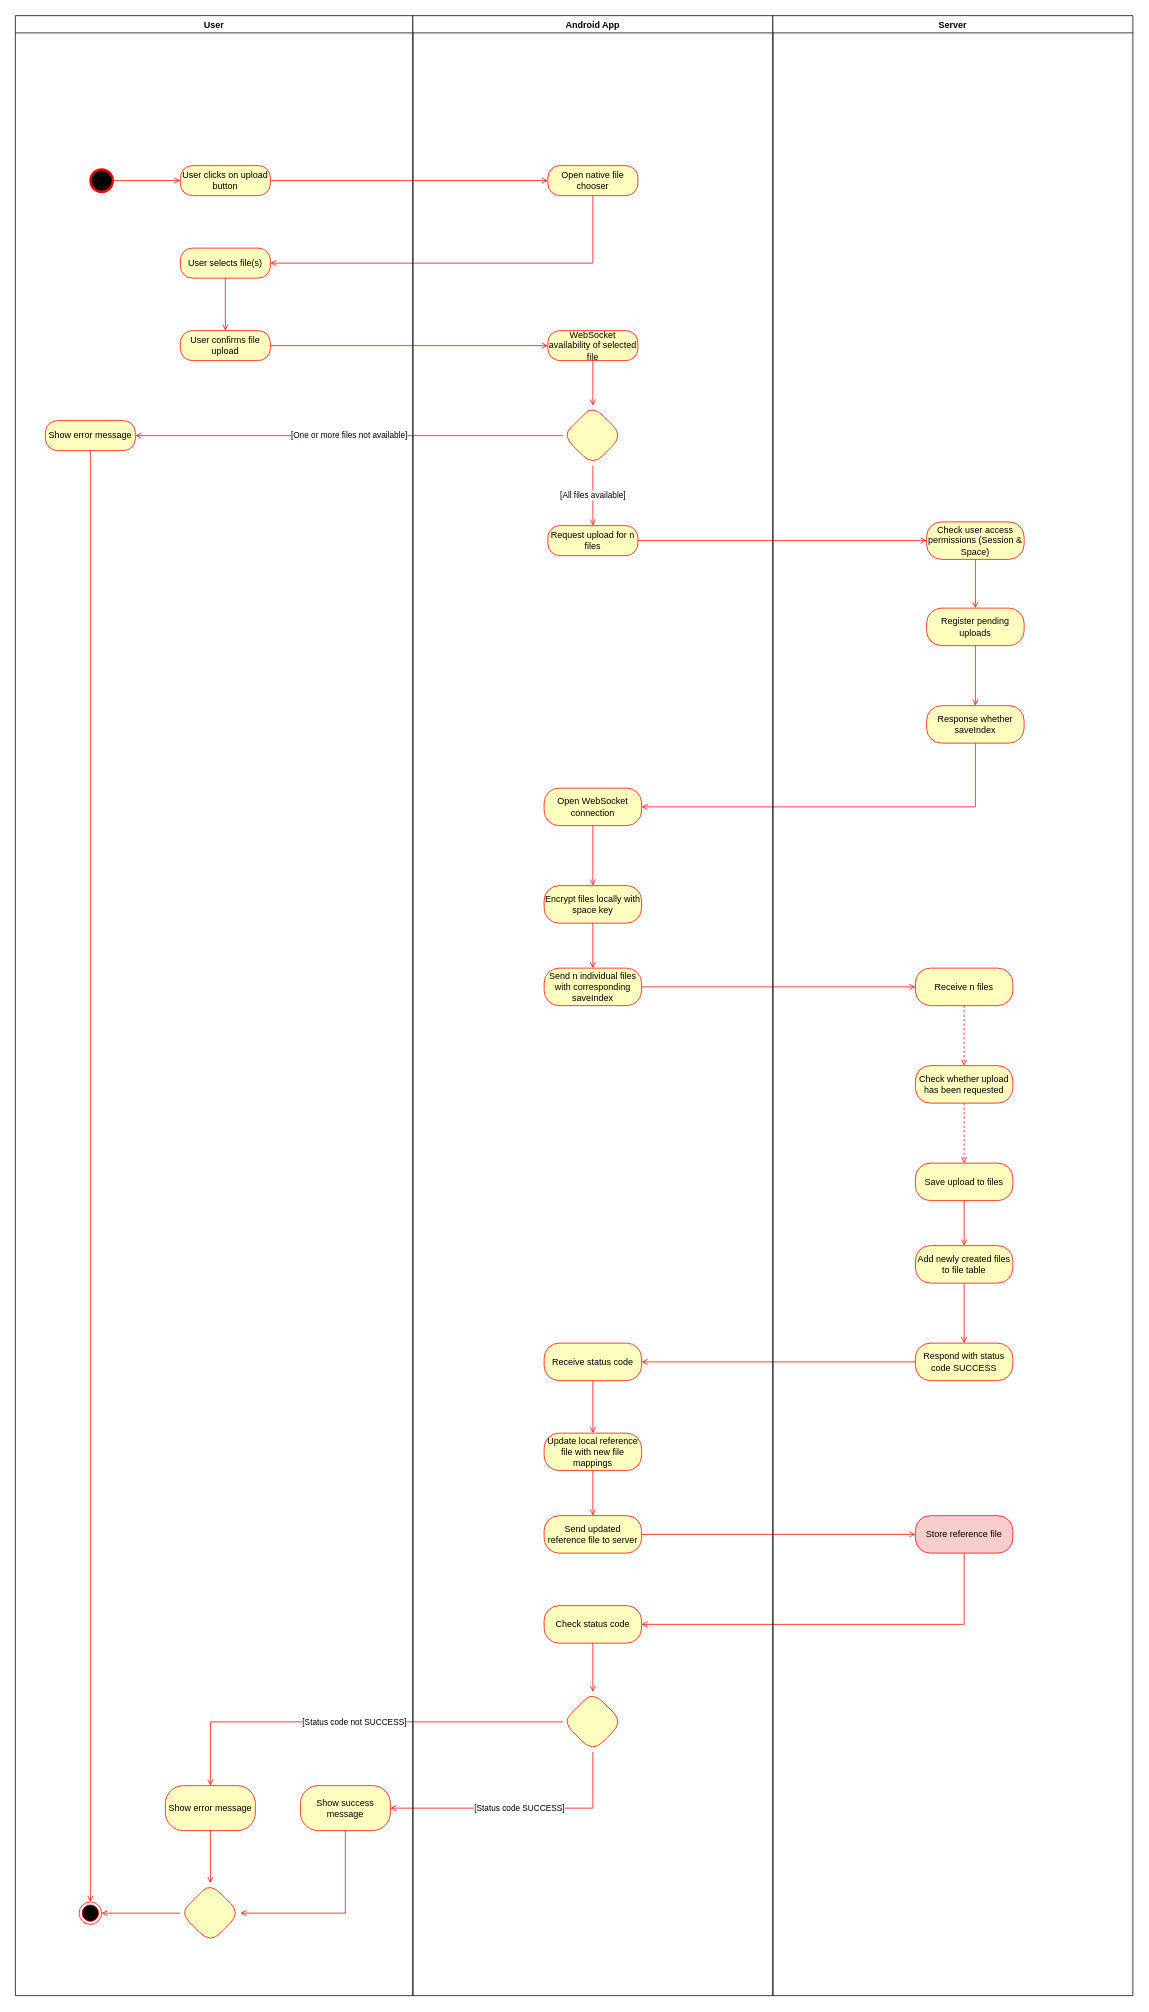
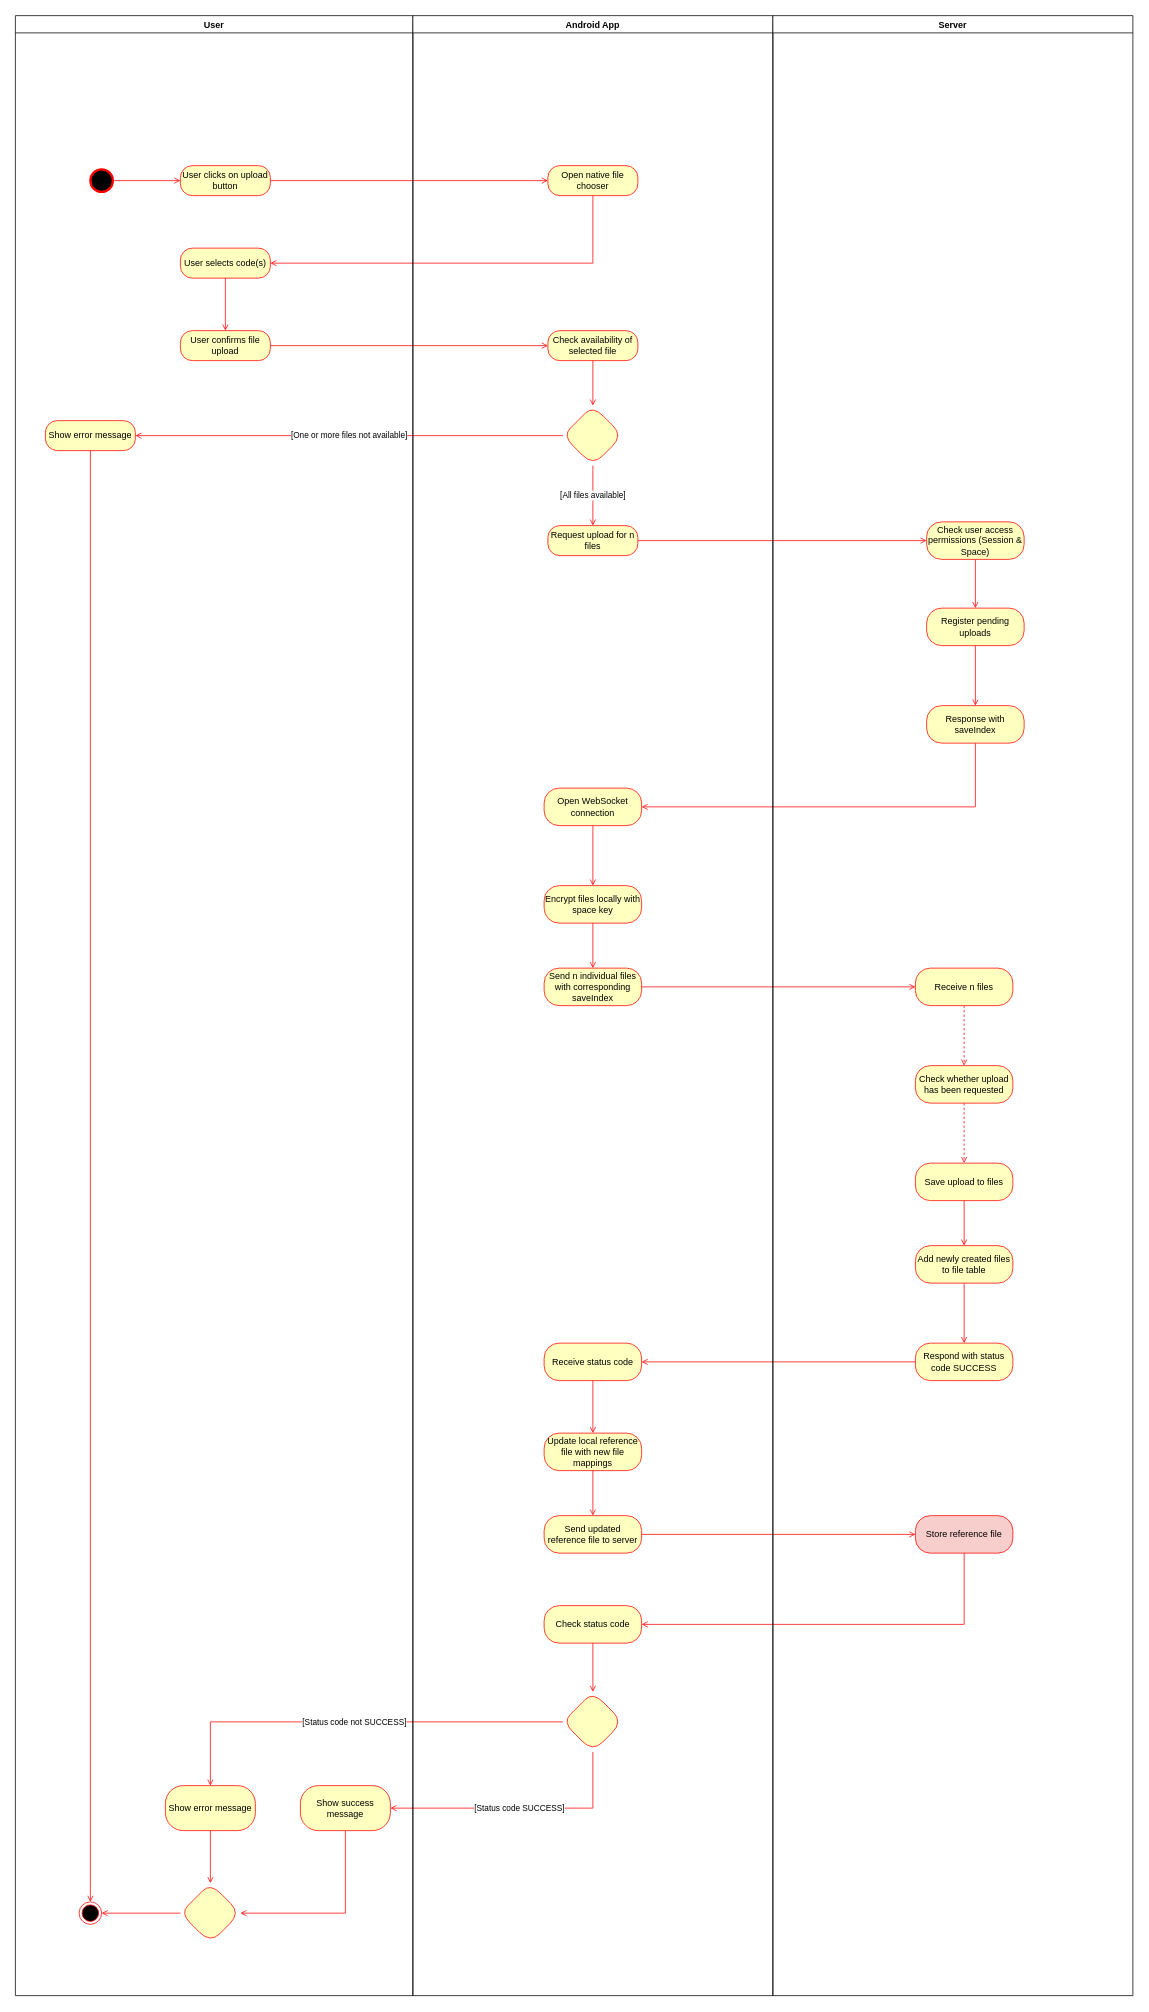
node "User selects file(s)": label "User selects file(s)" -> "User selects code(s)"
node "WebSocket availability of selected file": label "WebSocket availability of selected file" -> "Check availability of selected file"
node "Response whether saveIndex": label "Response whether saveIndex" -> "Response with saveIndex"
